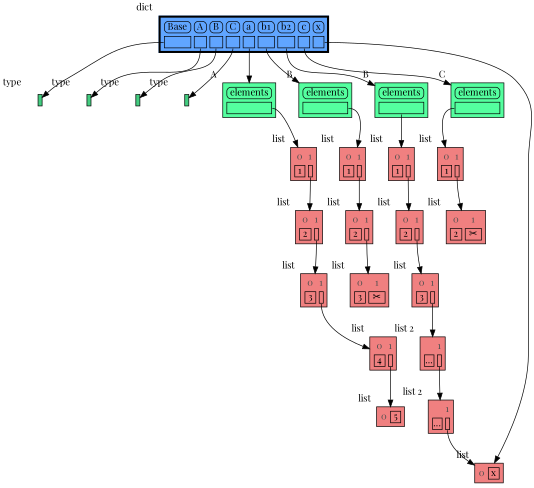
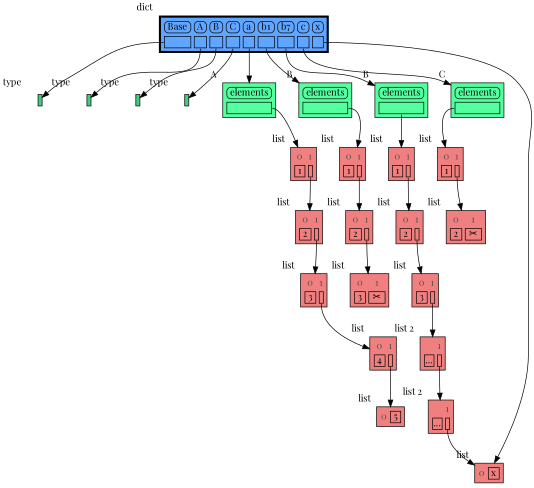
node "Base": text "b2" -> "b7"
